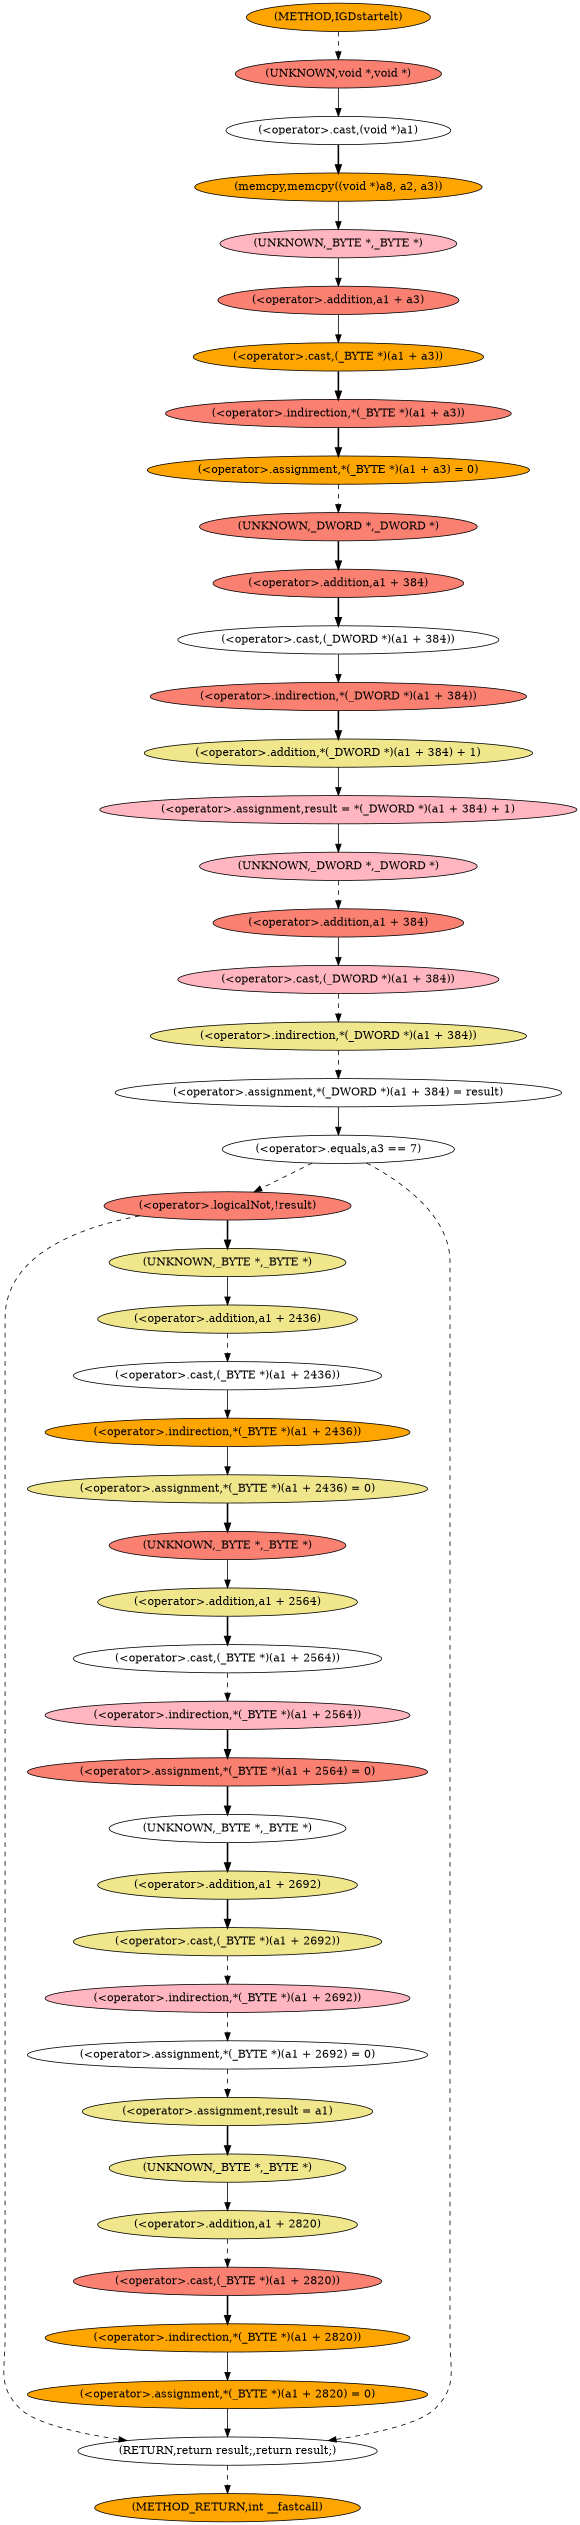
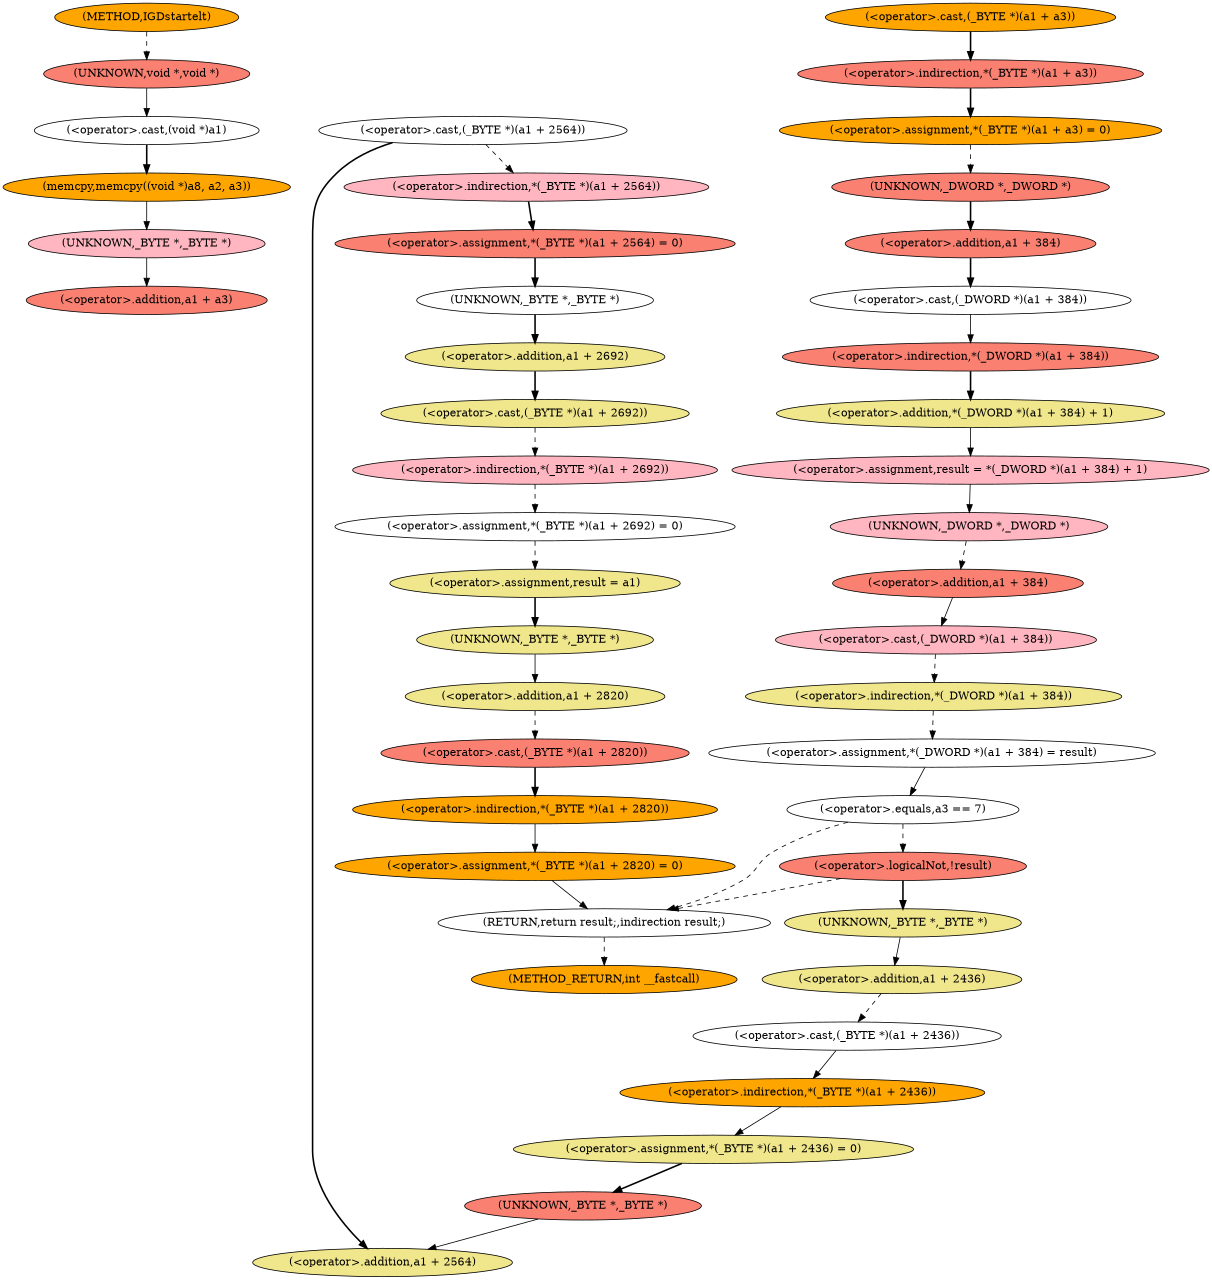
edge "(<operator>.addition,a1 + a3)" -> "(<operator>.cast,(_BYTE *)(a1 + a3))": removed
edge "(<operator>.addition,a1 + 2564)" -> "(<operator>.cast,(_BYTE *)(a1 + 2564))": reversed
node "(RETURN,return result;,return result;)": label "(RETURN,return result;,return result;)" -> "(RETURN,return result;,indirection result;)"
